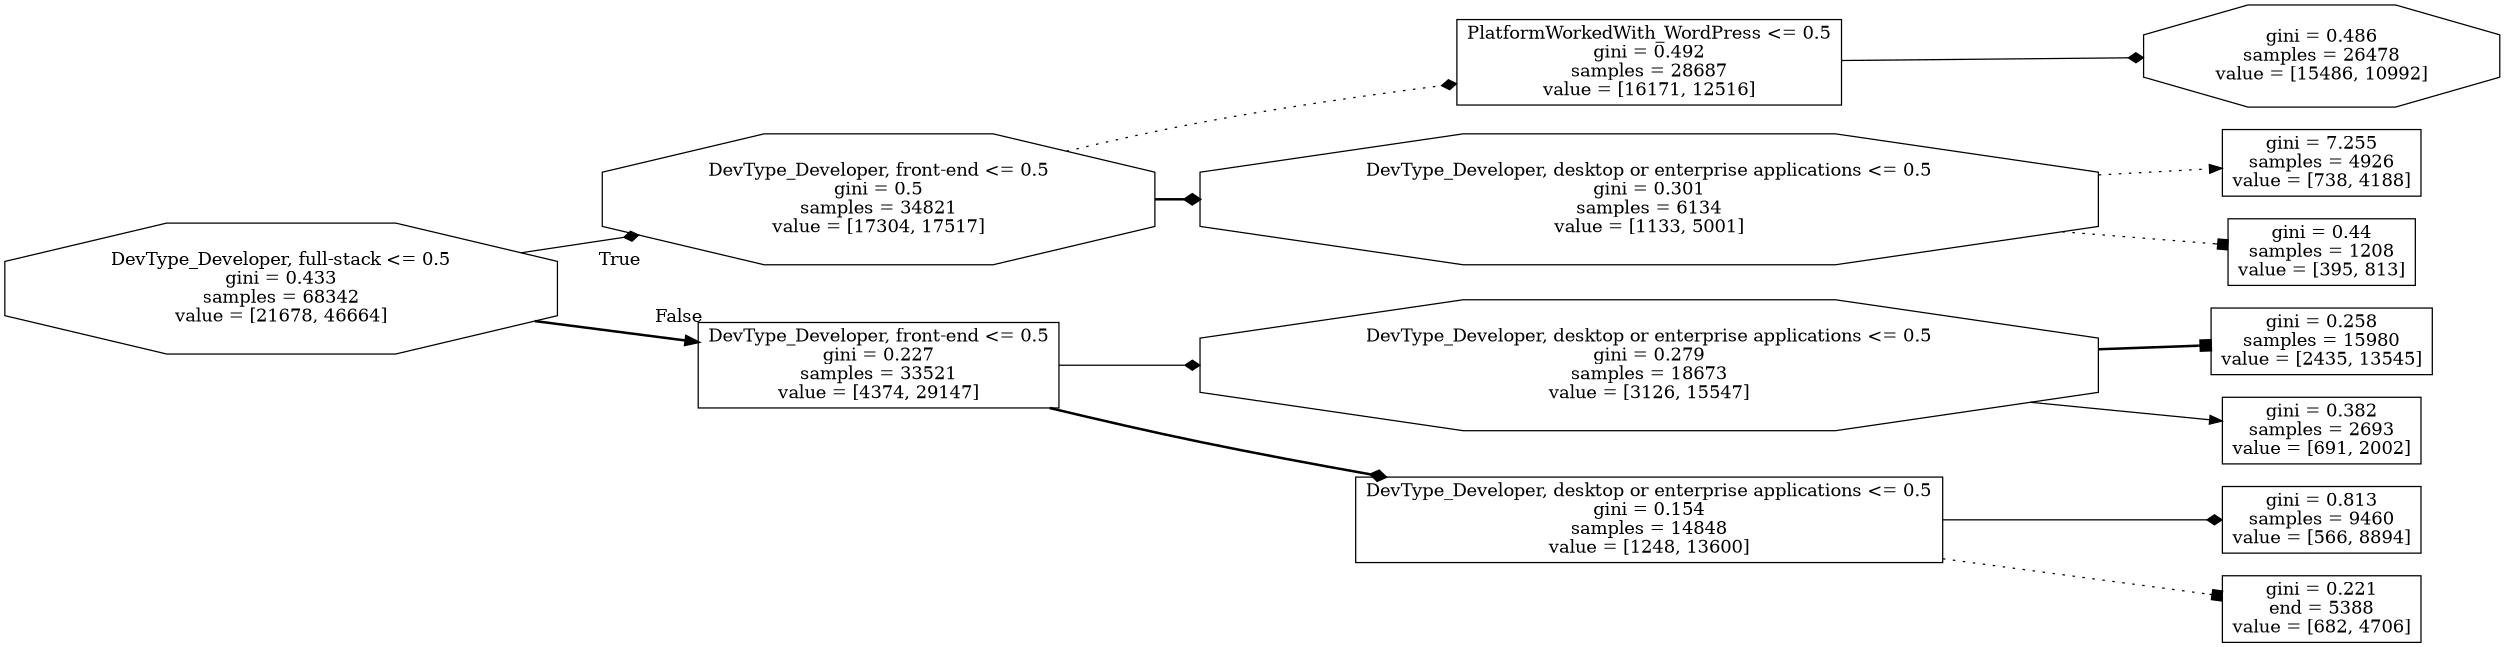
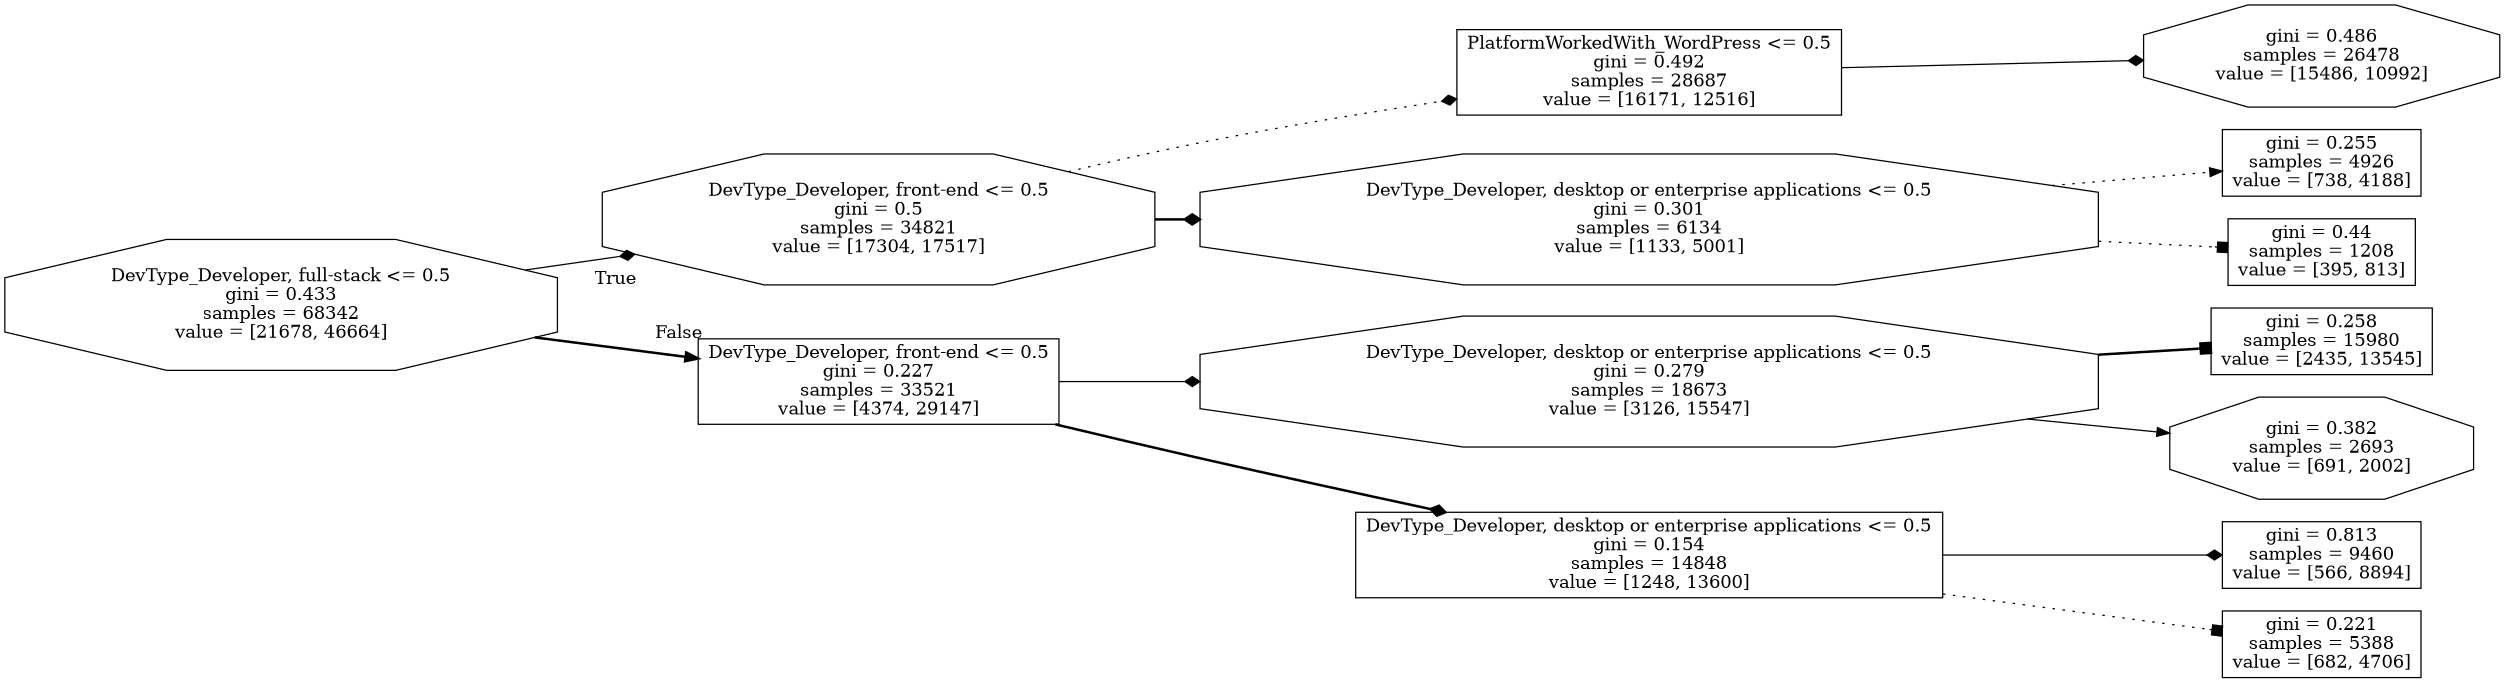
node "gini = 7.255 samples = 4926 value = [738, 4188]": label "gini = 7.255 samples = 4926 value = [738, 4188]" -> "gini = 0.255 samples = 4926 value = [738, 4188]"
node "gini = 0.382 samples = 2693 value = [691, 2002]": shape box -> octagon
node "gini = 0.221 end = 5388 value = [682, 4706]": label "gini = 0.221 end = 5388 value = [682, 4706]" -> "gini = 0.221 samples = 5388 value = [682, 4706]"
